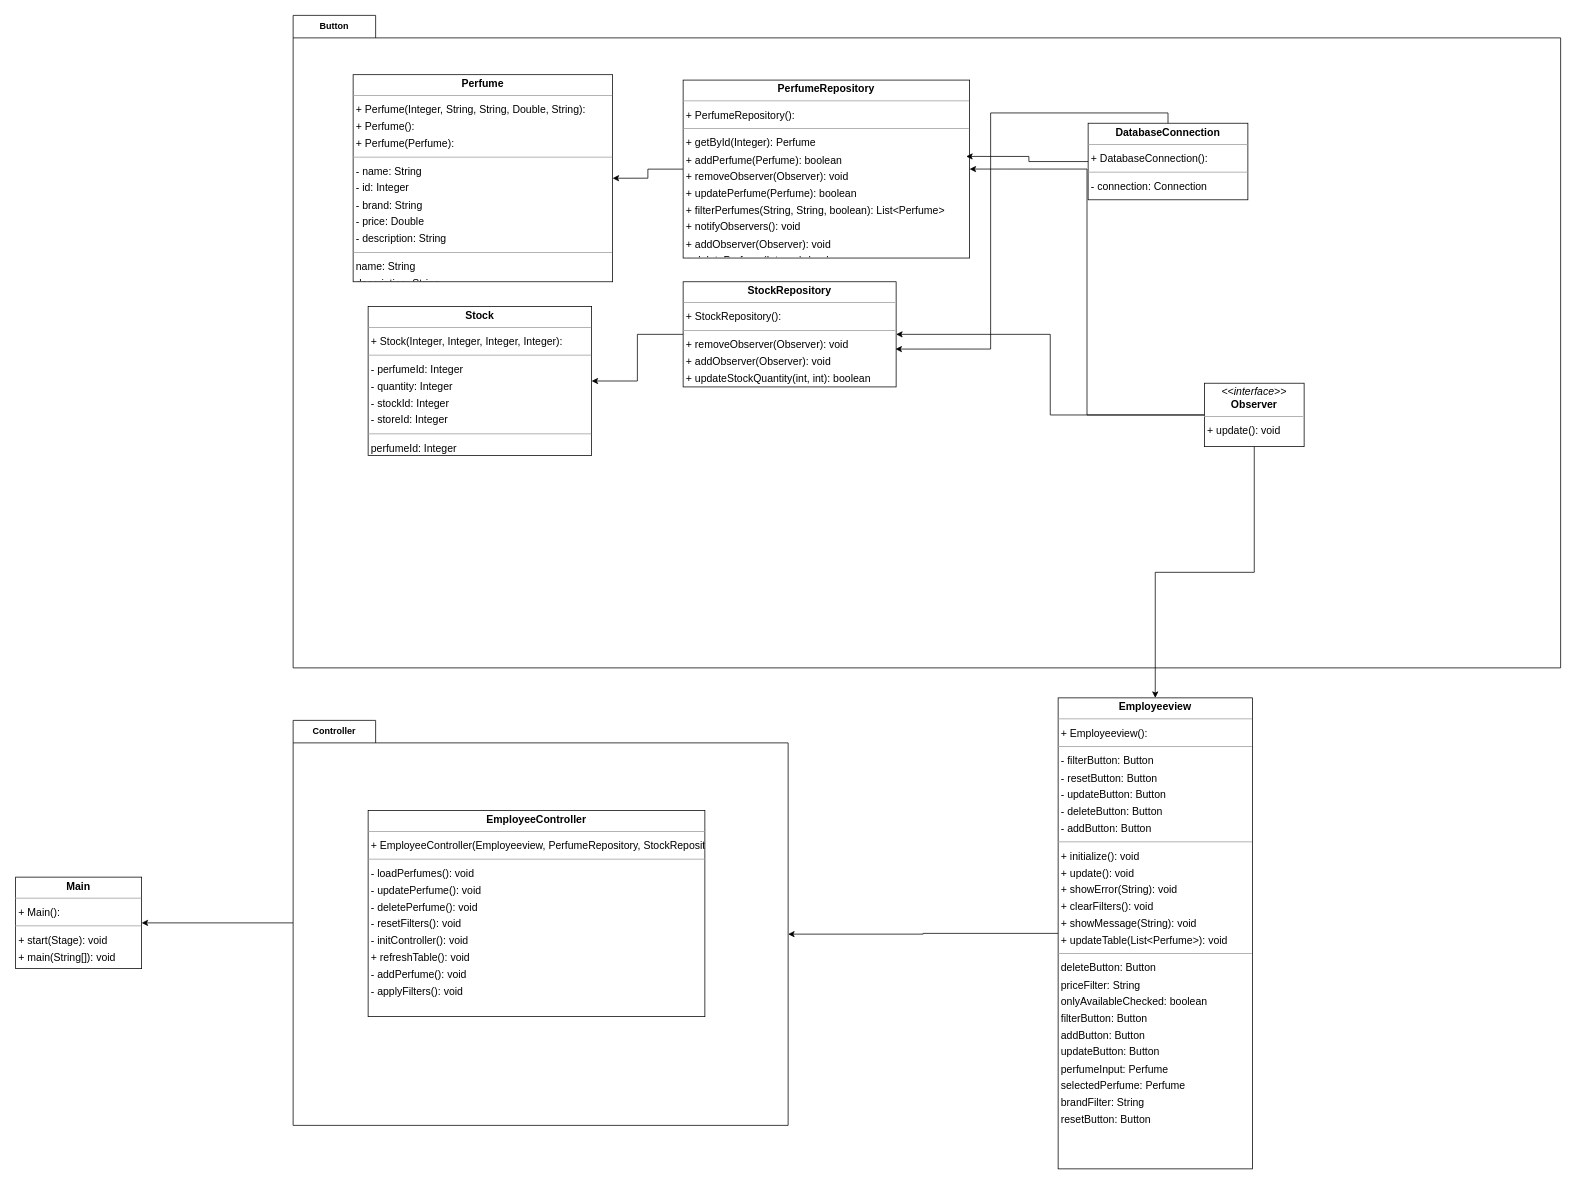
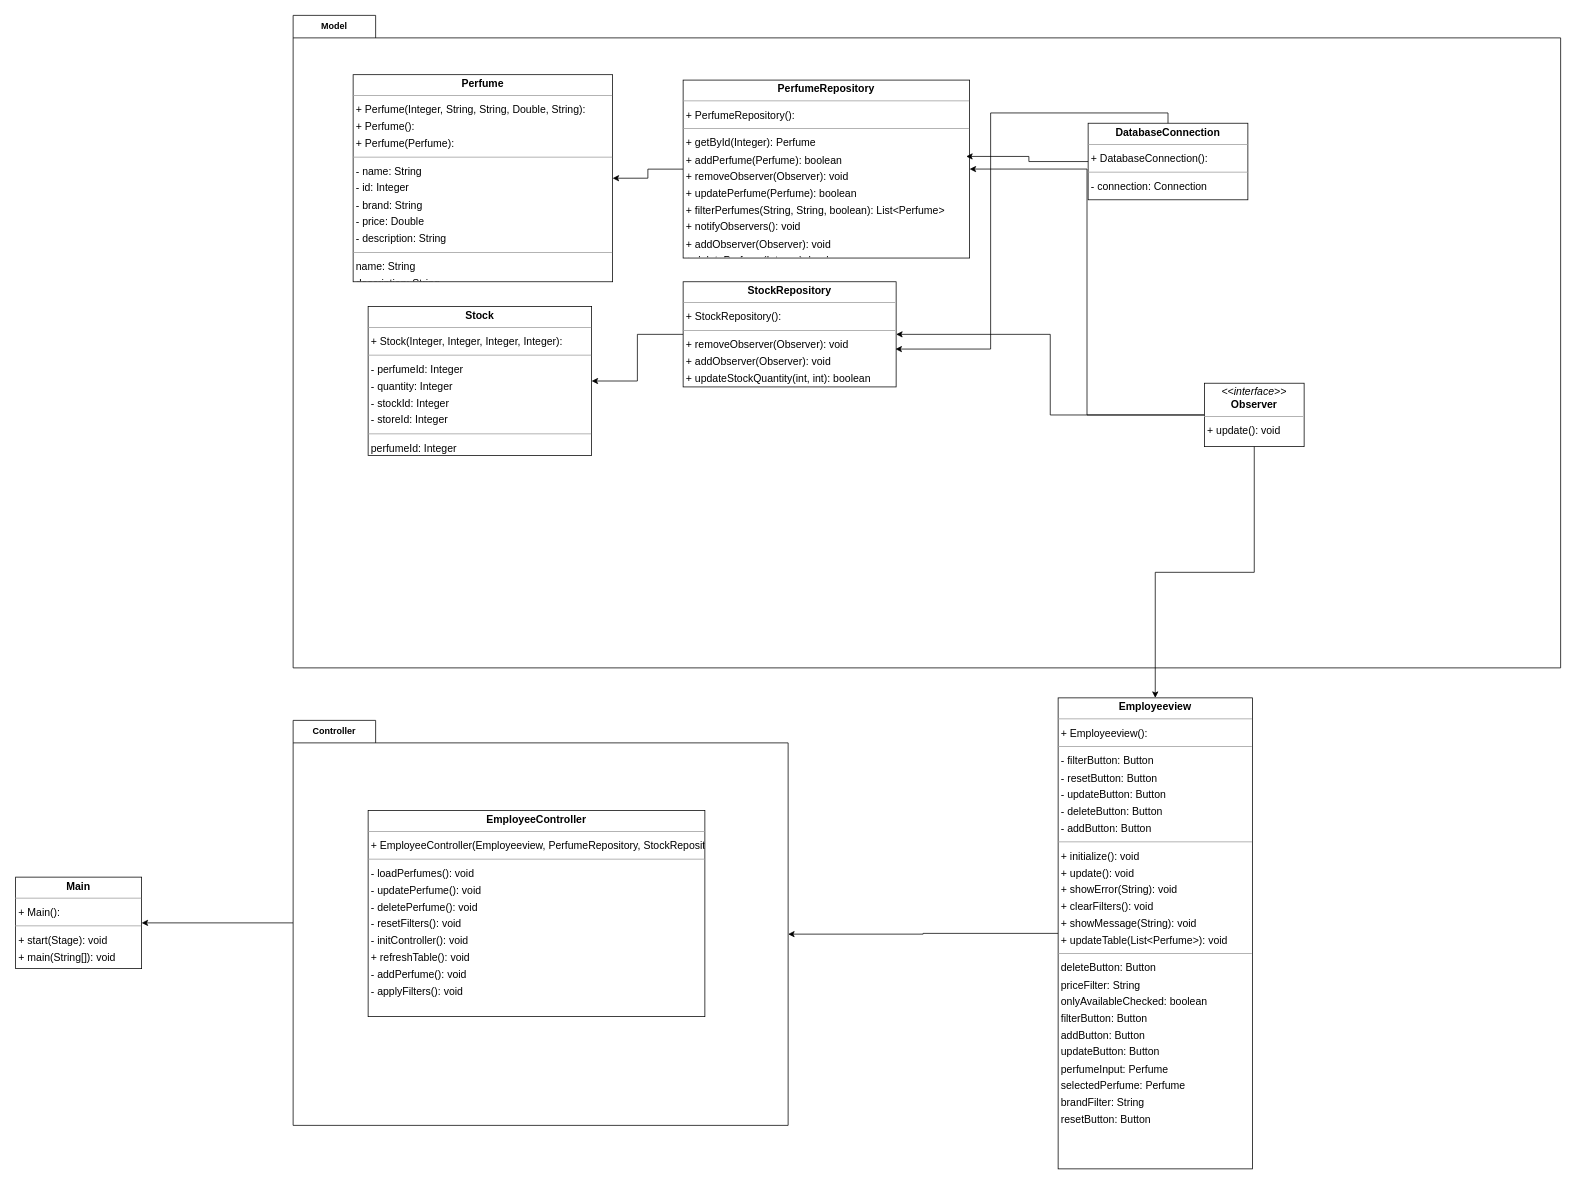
node "Button": label "Button" -> "Model"
